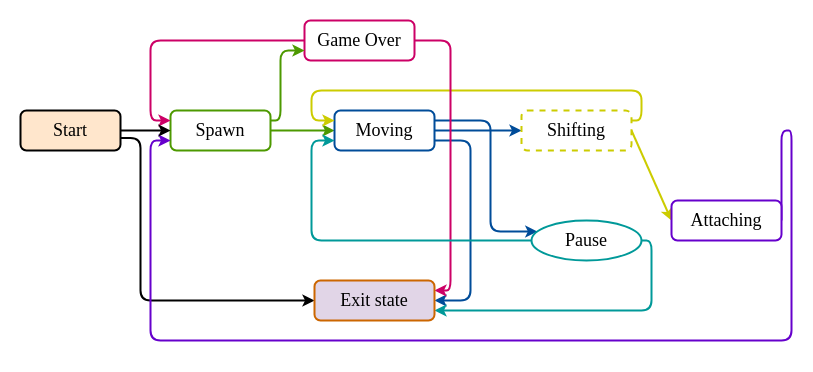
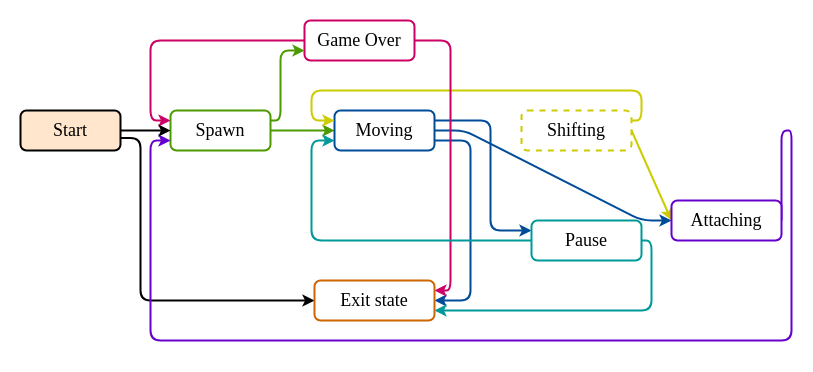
edge "Moving" -> "Shifting": now "Moving" -> "Attaching"
node "Pause": shape ellipse -> rounded rectangle
node "Exit state": fillcolor #e1d5e7 -> #ffffff
